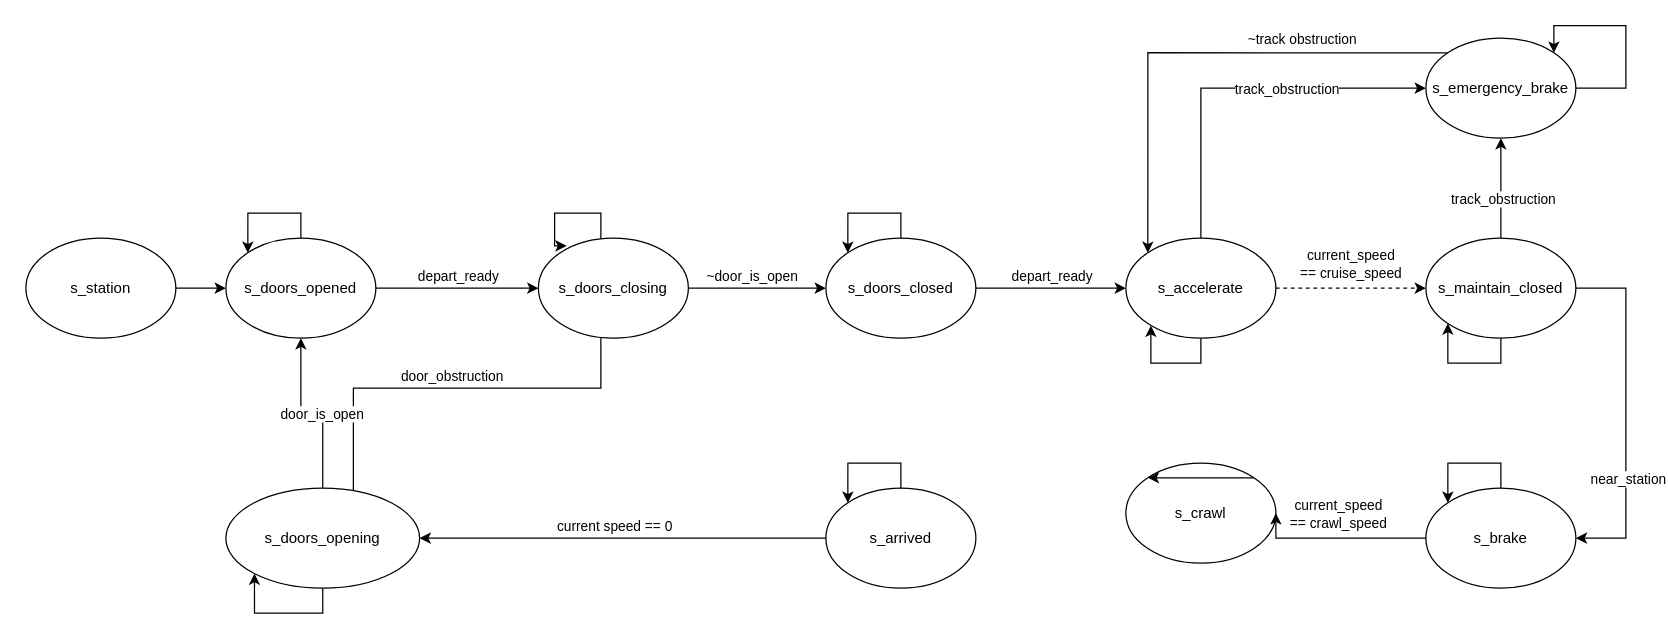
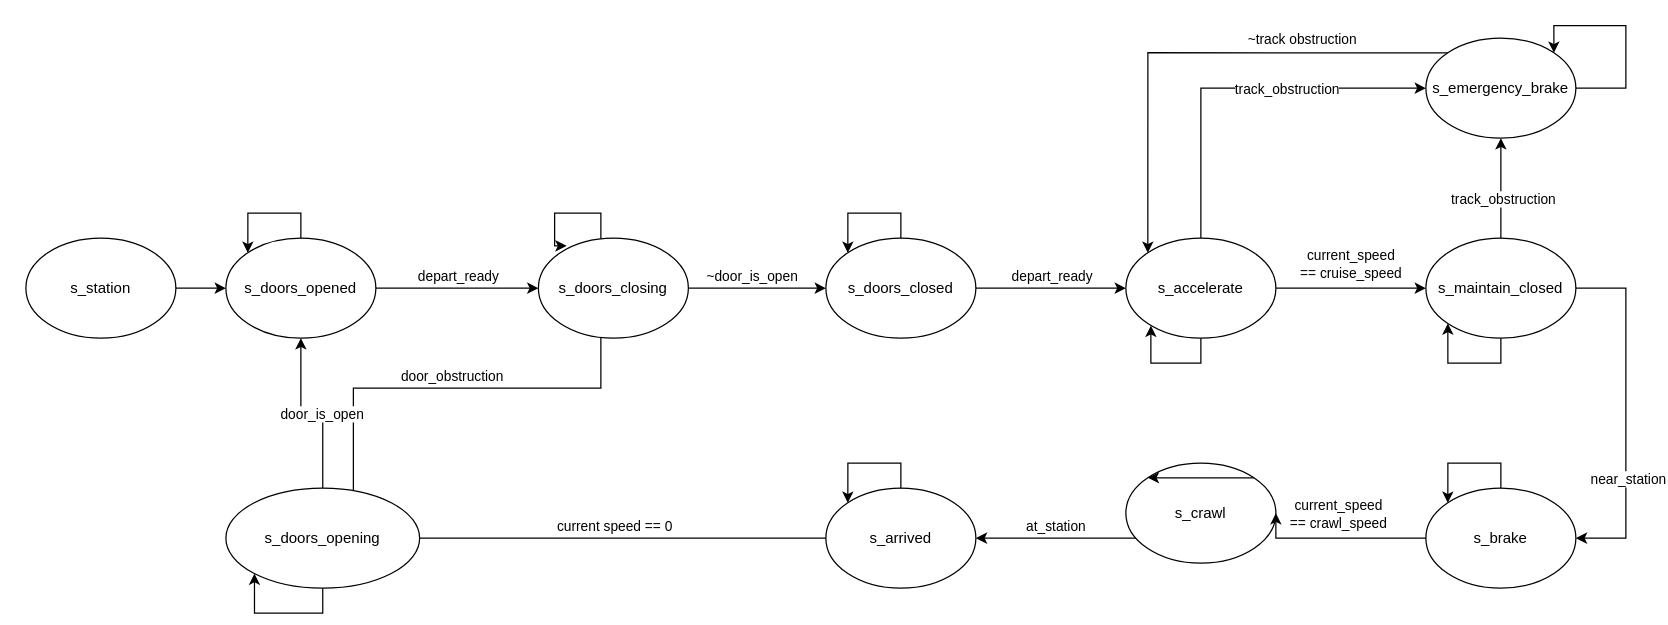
edge "s_accelerate" -> "s_maintain_closed": style dashed -> solid
edge "s_arrived" -> "s_doors_opening": arrowhead classic -> none
edge "s_crawl" -> "s_arrived": added, label "at_station"
